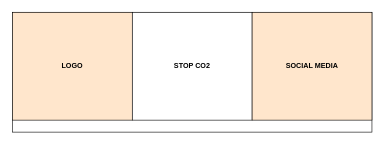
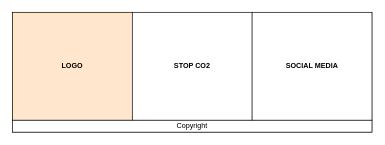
node "SOCIAL MEDIA": fillcolor #ffe6cc -> #ffffff
node "Copyright": added
